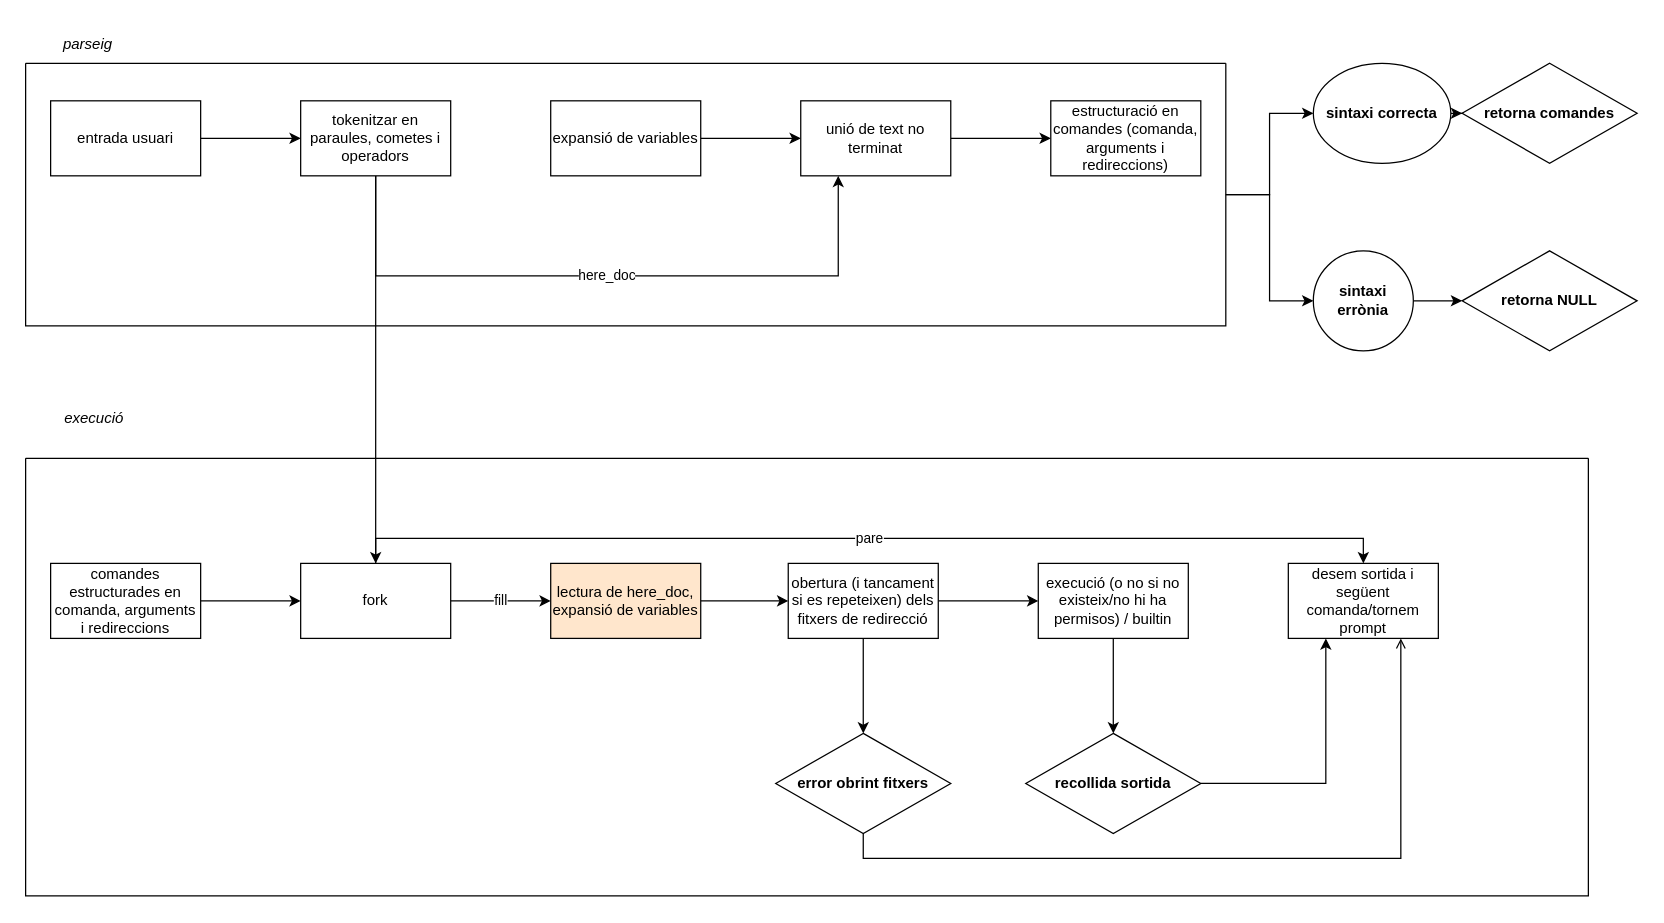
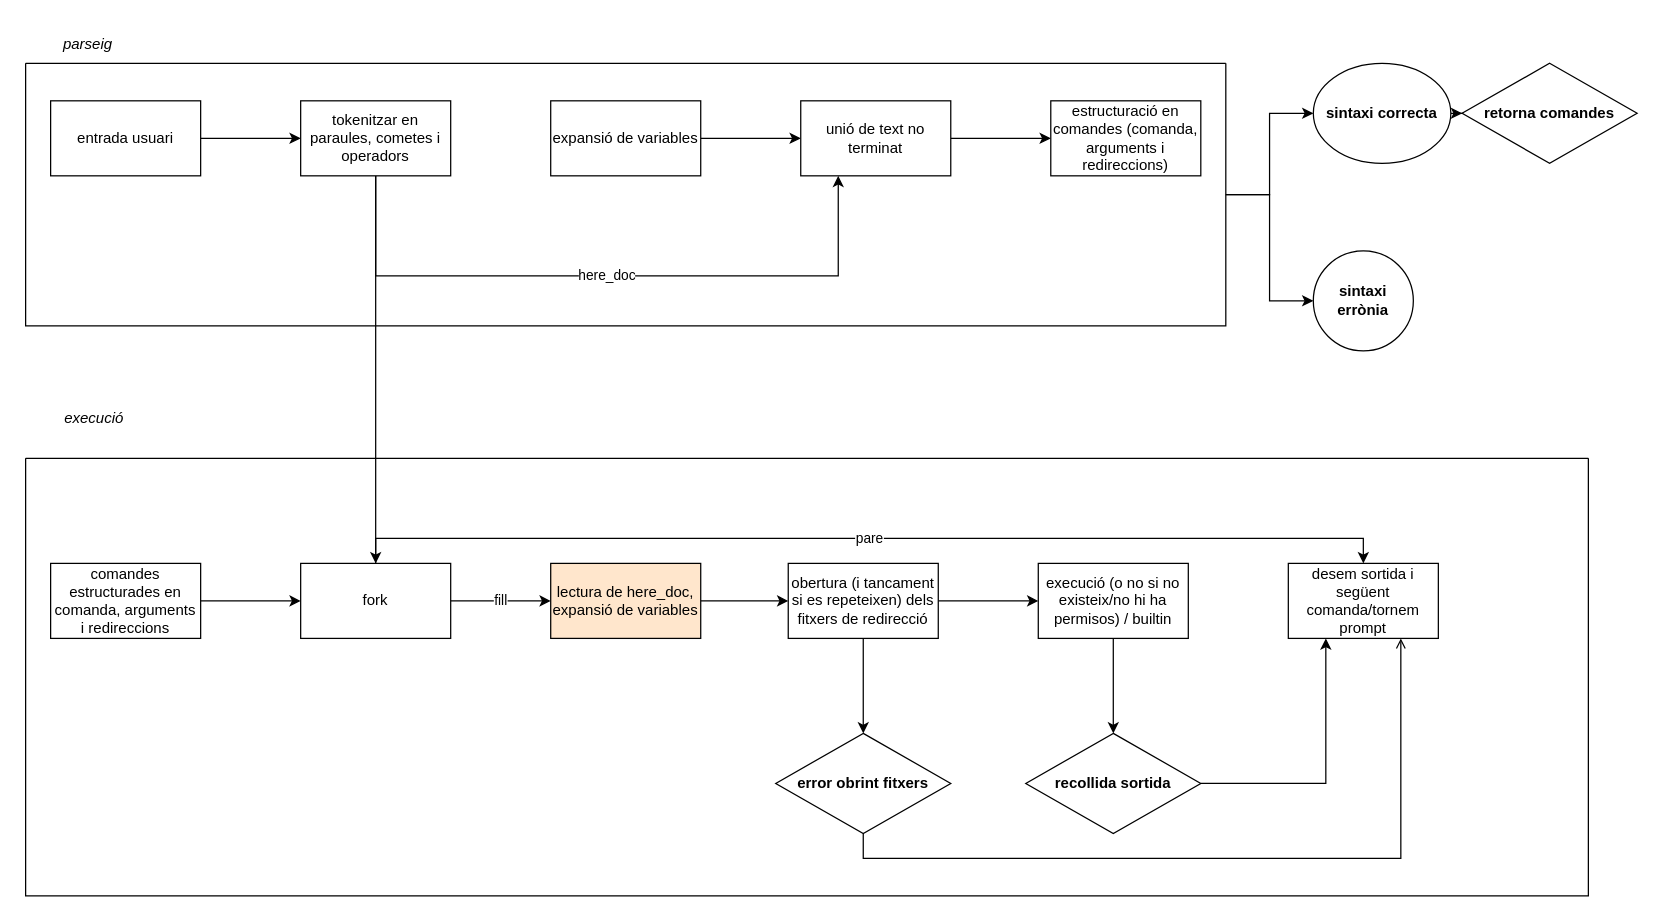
edge "sintaxi errònia" -> "retorna NULL": removed
node "retorna NULL": removed
